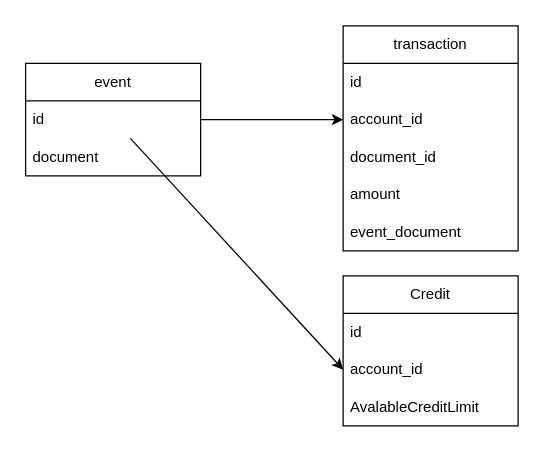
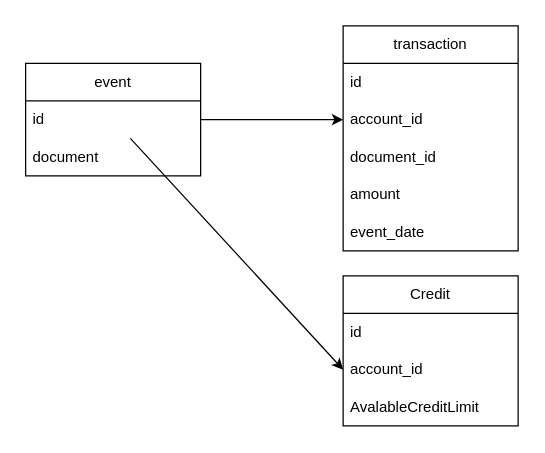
node "event_document": label "event_document" -> "event_date"
